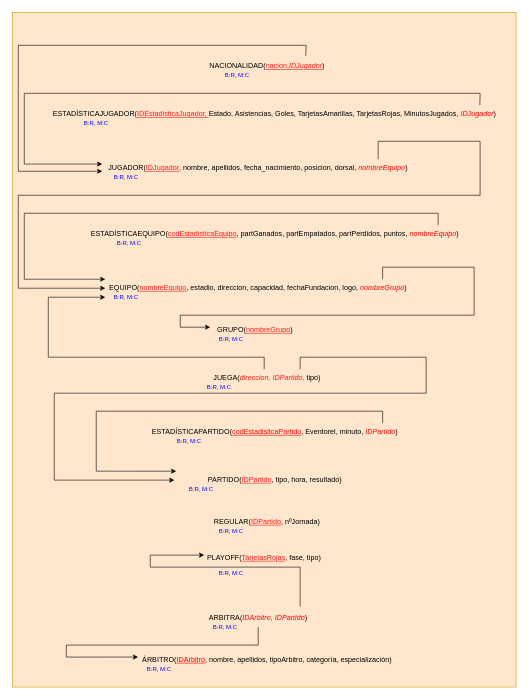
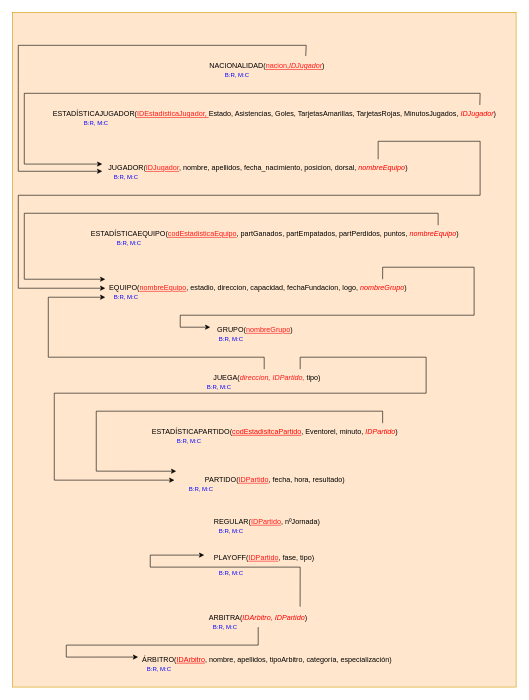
node "PARTIDO(IDPartido, tipo, hora, resultado)": label "PARTIDO(IDPartido, tipo, hora, resultado)" -> "PARTIDO(IDPartido, fecha, hora, resultado)"
node "PLAYOFF(TarjetasRojas, fase, tipo)": label "PLAYOFF(TarjetasRojas, fase, tipo)" -> "PLAYOFF(IDPartido, fase, tipo)"
